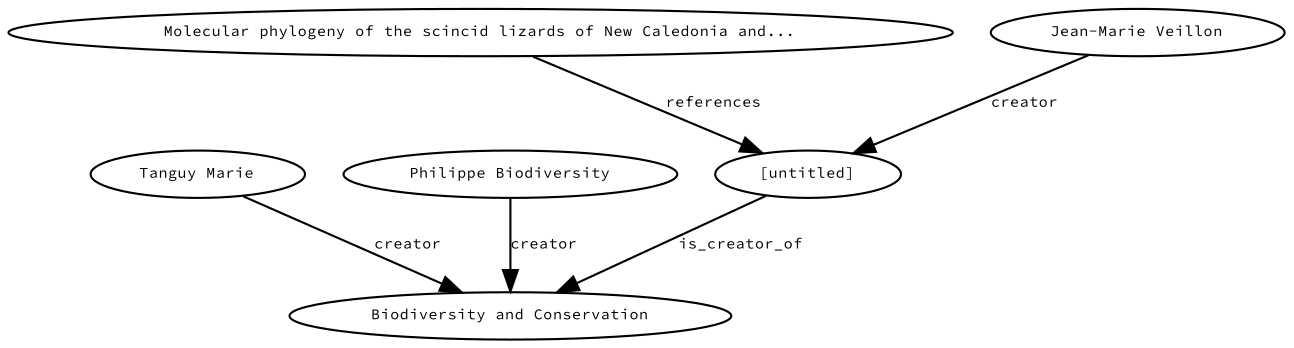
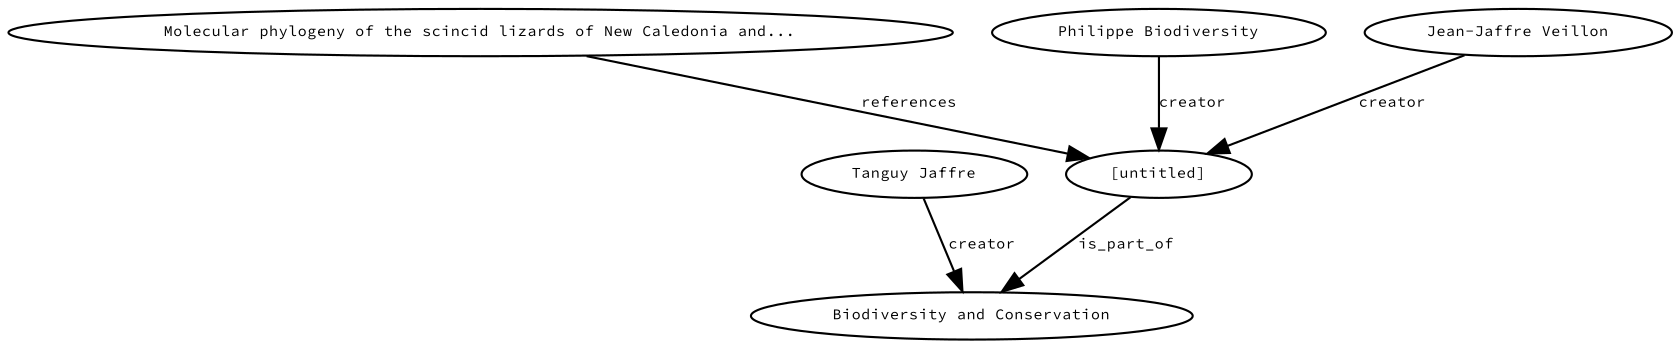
node "Jean-Marie Veillon": label "Jean-Marie Veillon" -> "Jean-Jaffre Veillon"
node "Tanguy Marie": label "Tanguy Marie" -> "Tanguy Jaffre"
edge "Philippe Biodiversity" -> "Biodiversity and Conservation": now "Philippe Biodiversity" -> "[untitled]"
edge "[untitled]" -> "Biodiversity and Conservation": label "is_creator_of" -> "is_part_of"
